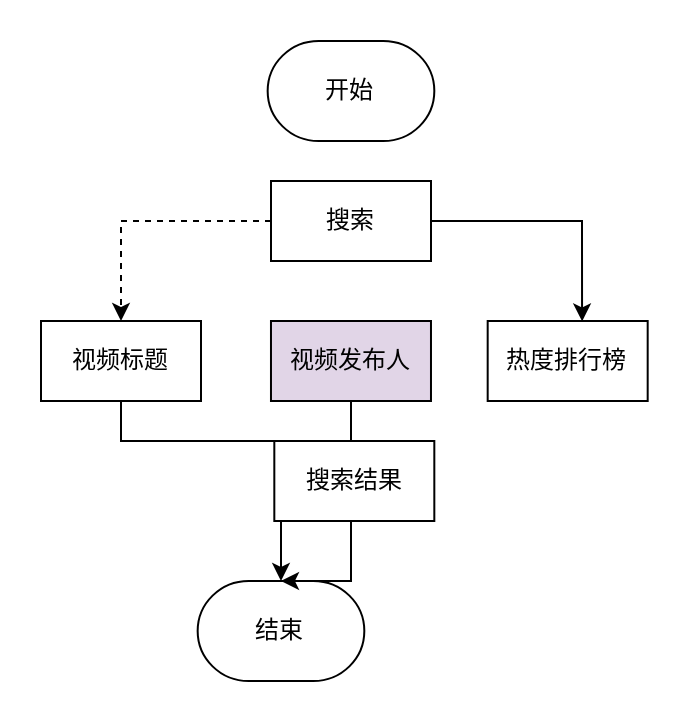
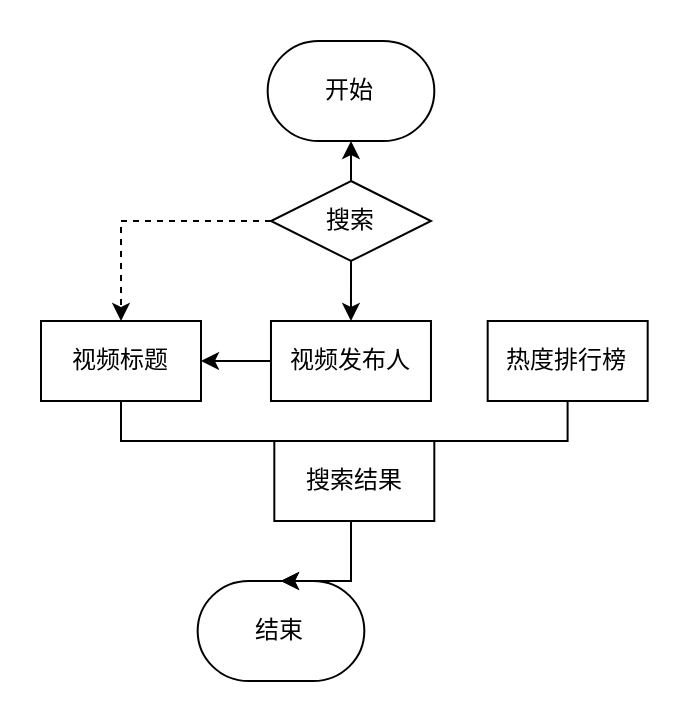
node "搜索": shape rectangle -> diamond
edge "搜索" -> "热度排行榜": now "搜索" -> "开始"
edge "搜索" -> "视频发布人": added
node "视频发布人": fillcolor #e1d5e7 -> #ffffff
edge "热度排行榜" -> "结束": added
edge "视频发布人" -> "结束": now "视频发布人" -> "视频标题"
